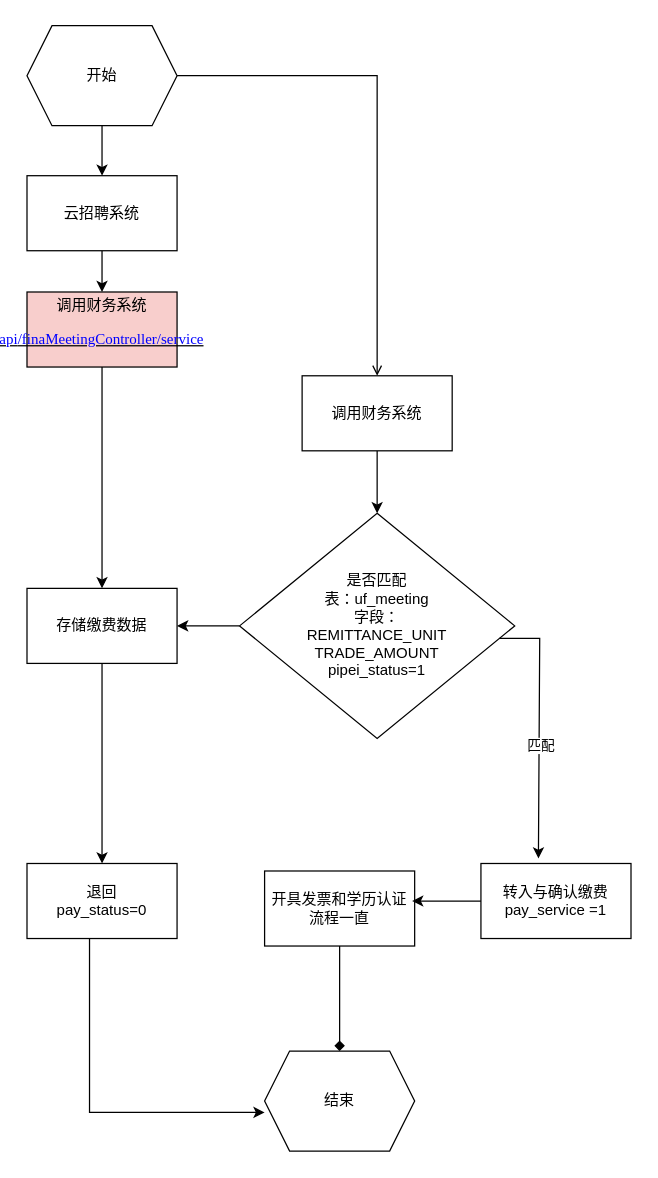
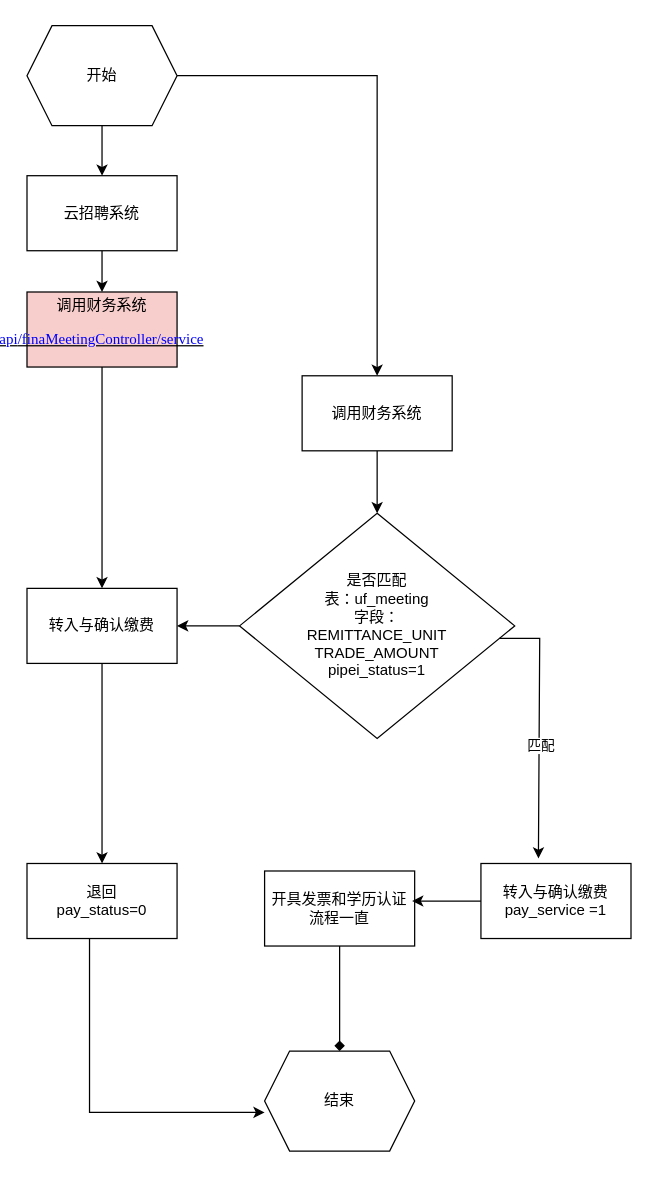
edge "开始" -> "调用财务系统": arrowhead open -> classic
node "存储缴费数据": label "存储缴费数据" -> "转入与确认缴费"
